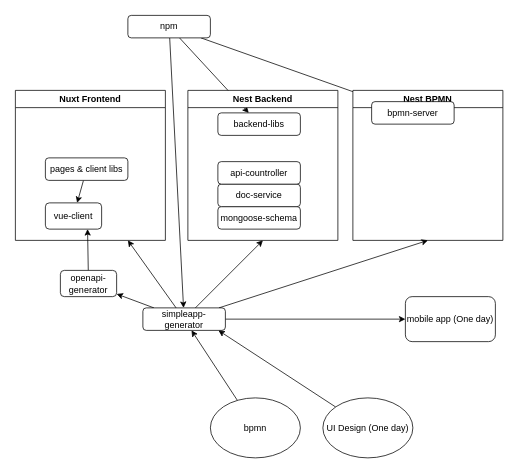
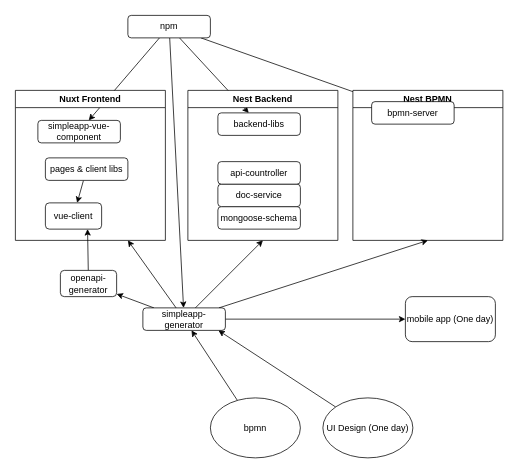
edge "npm" -> "simpleapp-vue-component": added
node "simpleapp-vue-component": added
